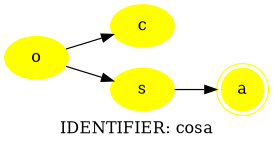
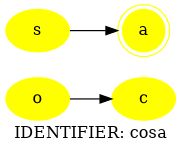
edge "o" -> "s": removed
